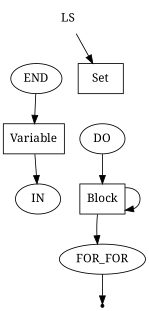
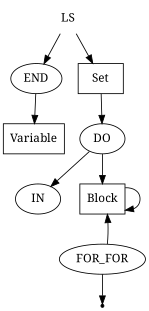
edge "LS" -> "END": added
edge "Set" -> "DO": added
edge "Variable" -> "IN": now "DO" -> "IN"
edge "Block" -> "FOR_FOR": reversed
